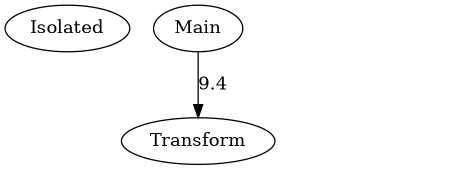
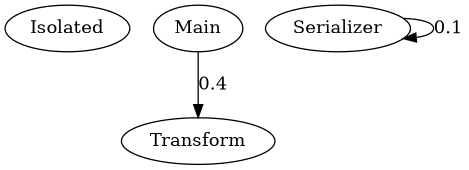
node "Serializer": added
edge "Main" -> "Transform": label "9.4" -> "0.4"
